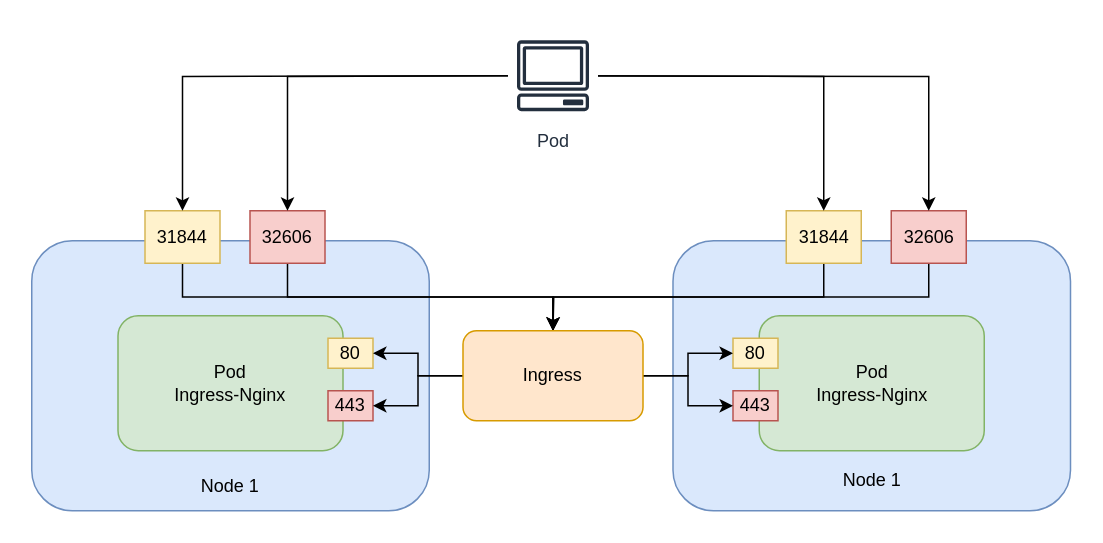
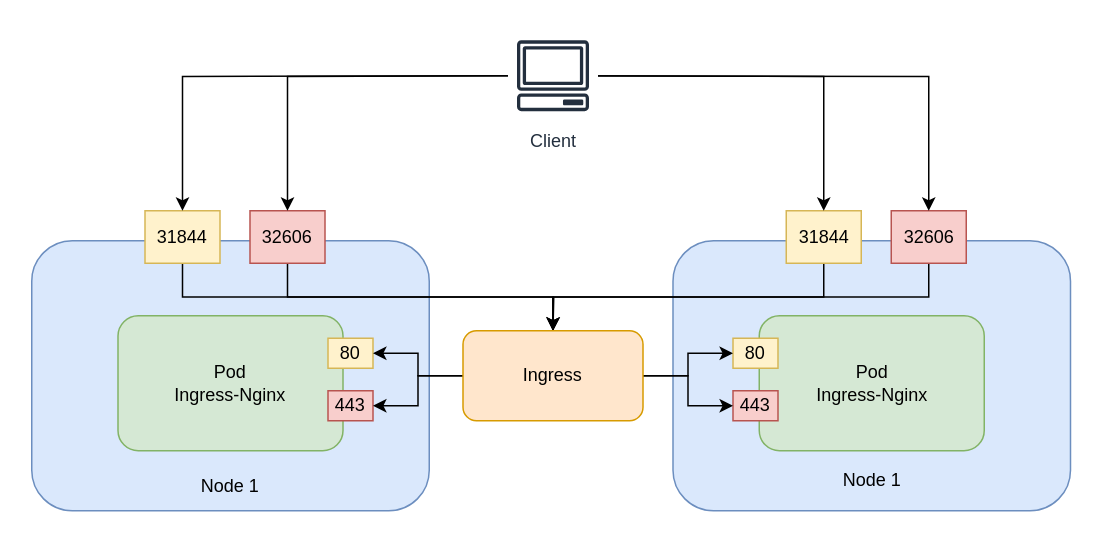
node "Pod": label "Pod" -> "Client"
